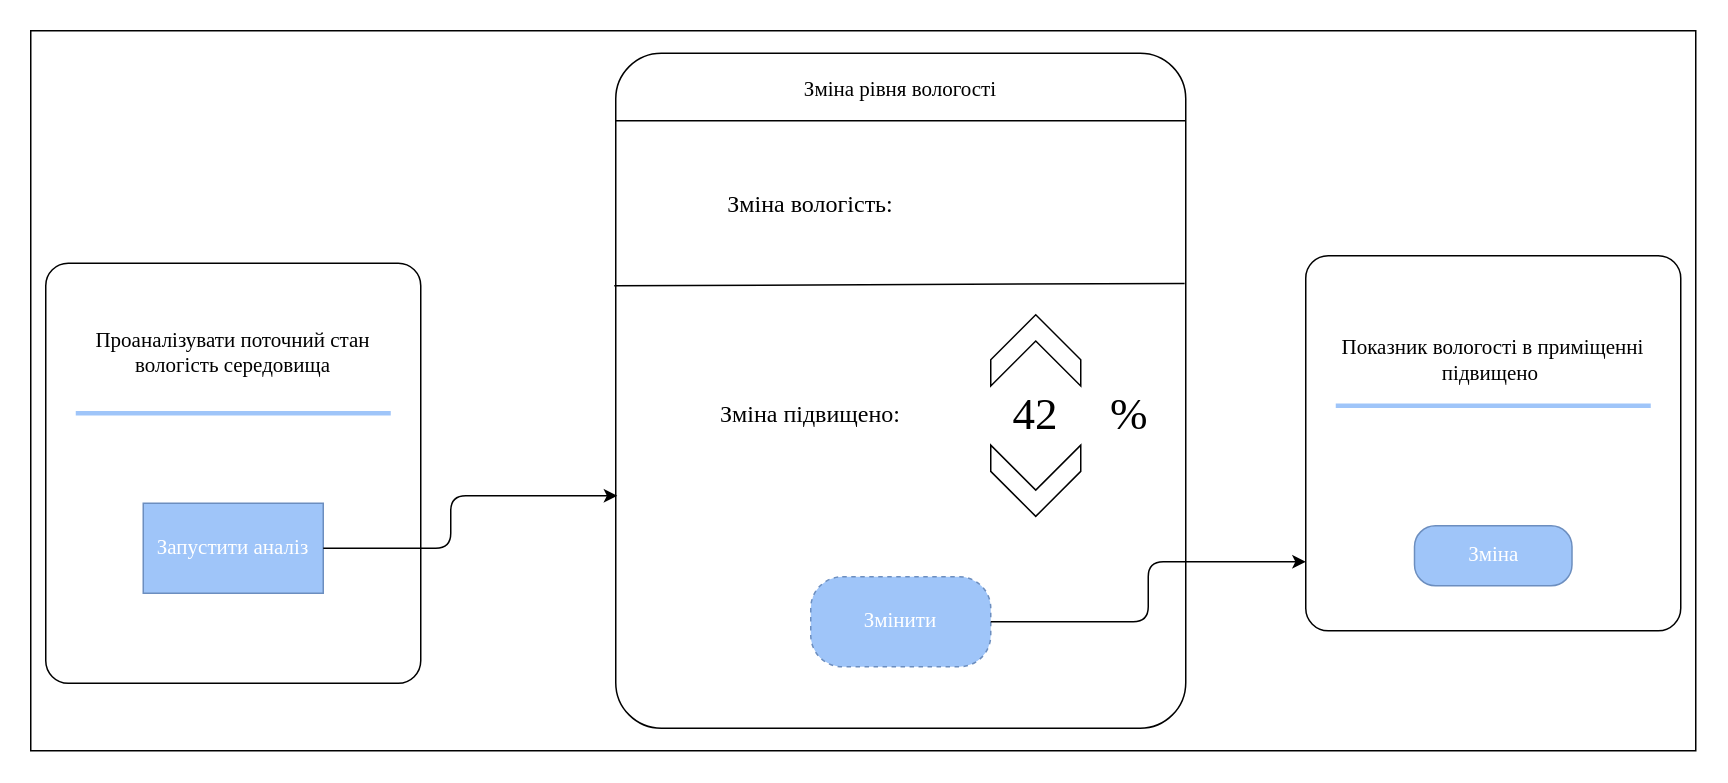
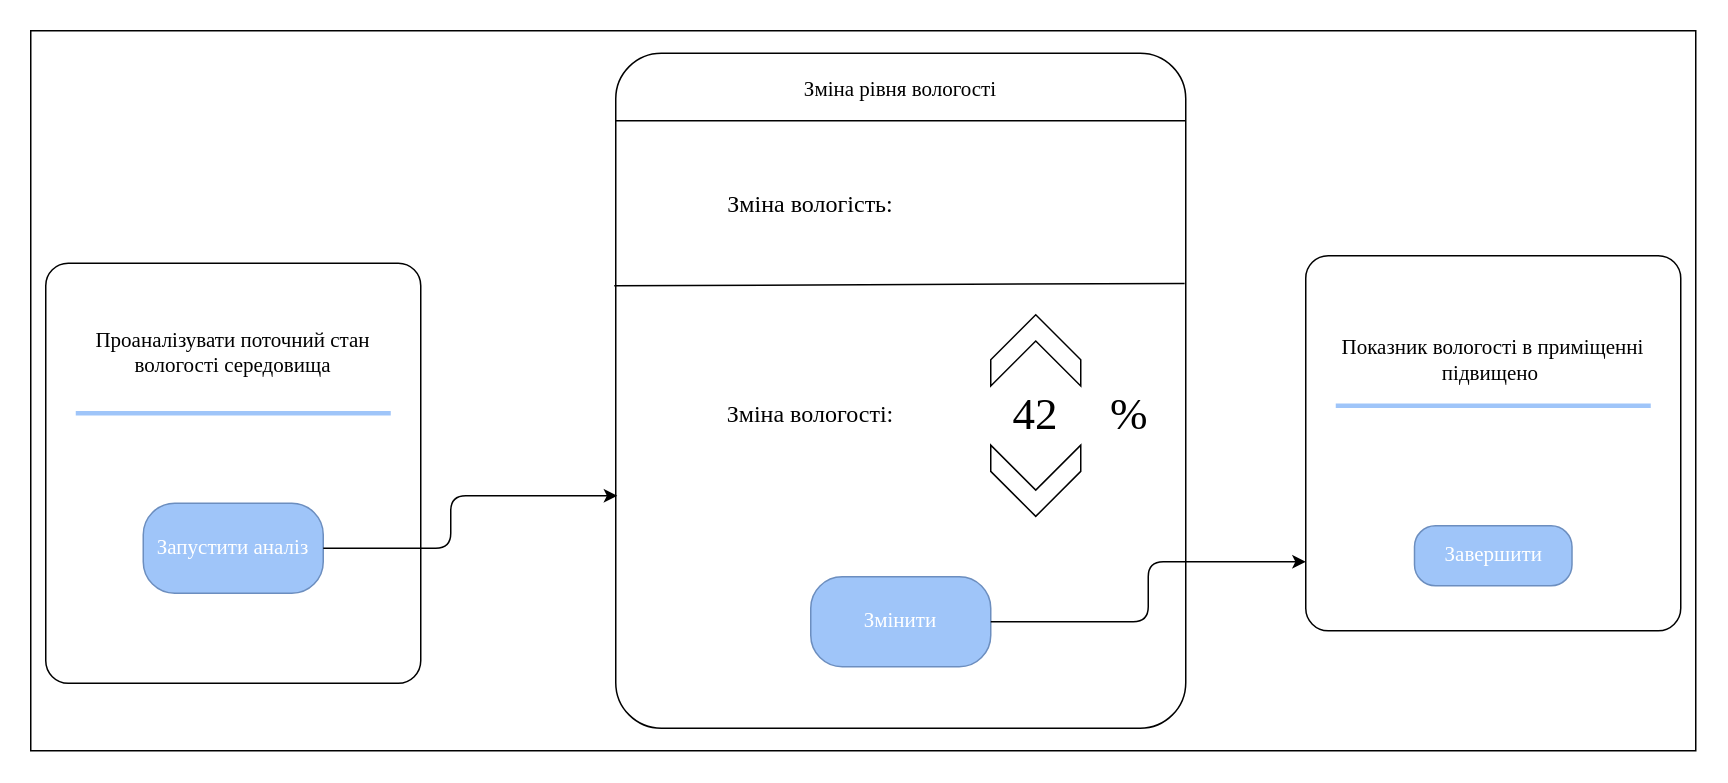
node "Проаналізувати поточний стан вологість середовища": label "Проаналізувати поточний стан вологість середовища" -> "Проаналізувати поточний стан вологості середовища"
node "Зміна підвищено:": label "Зміна підвищено:" -> "Зміна вологості:"
node "Запустити аналіз": shape rectangle -> rounded rectangle
node "Зміна": label "Зміна" -> "Завершити"
node "Змінити": style dashed -> solid
